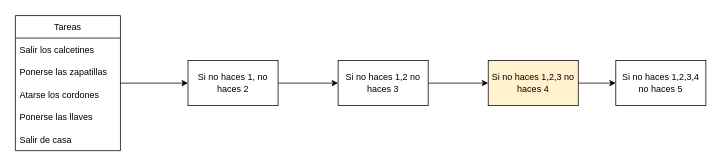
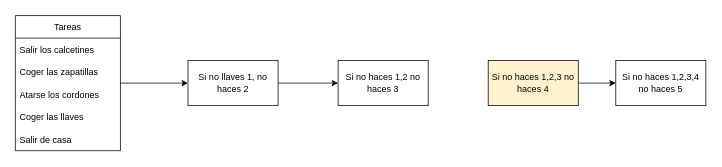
node "Ponerse las zapatillas": label "Ponerse las zapatillas" -> "Coger las zapatillas"
node "Si no haces 1, no haces 2": label "Si no haces 1, no haces 2" -> "Si no llaves 1, no haces 2"
edge "Si no haces 1,2 no haces 3" -> "Si no haces 1,2,3 no haces 4": removed
node "Ponerse las llaves": label "Ponerse las llaves" -> "Coger las llaves"
